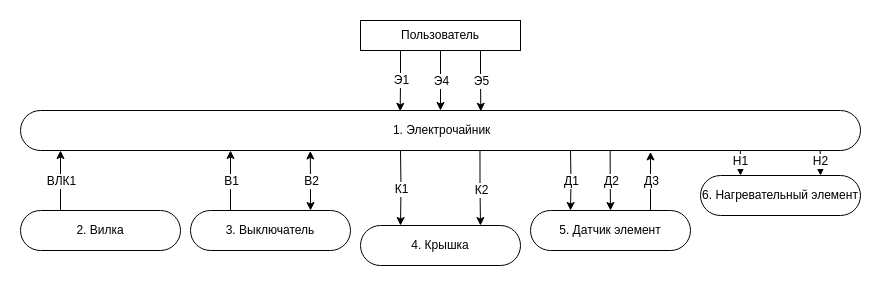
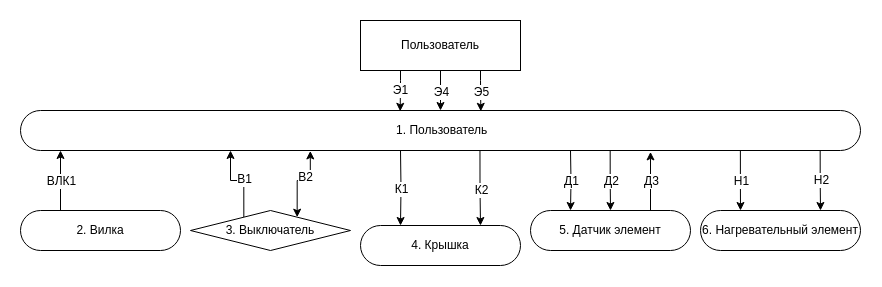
node "Пользователь": size 160x30 -> 160x50
node "1. Электрочайник": label "1. Электрочайник" -> "1. Пользователь"
node "6. Нагревательный элемент": moved (781, 196) -> (781, 231)
node "3. Выключатель": shape rounded rectangle -> diamond
